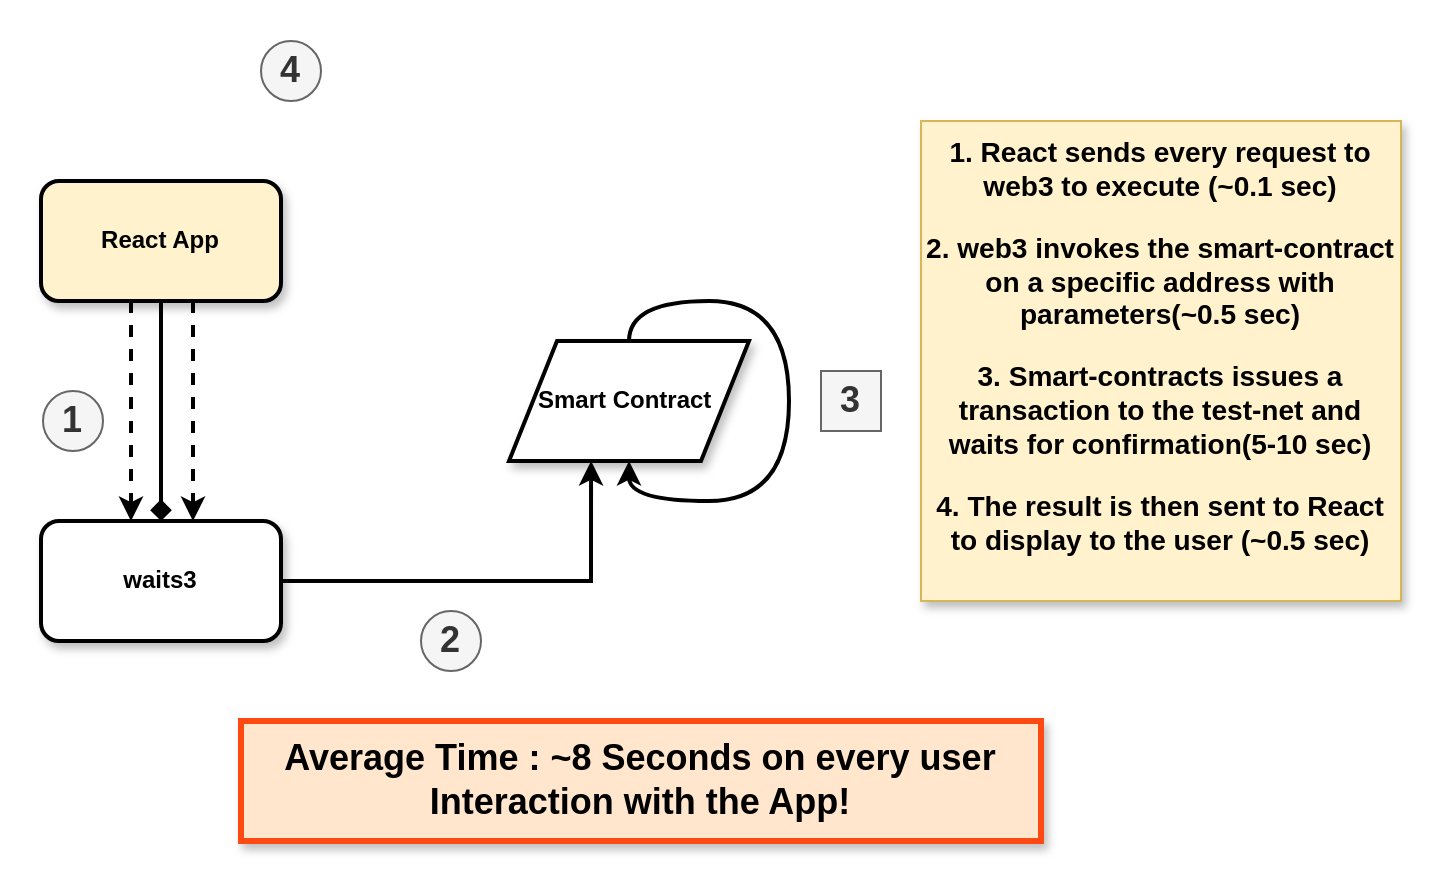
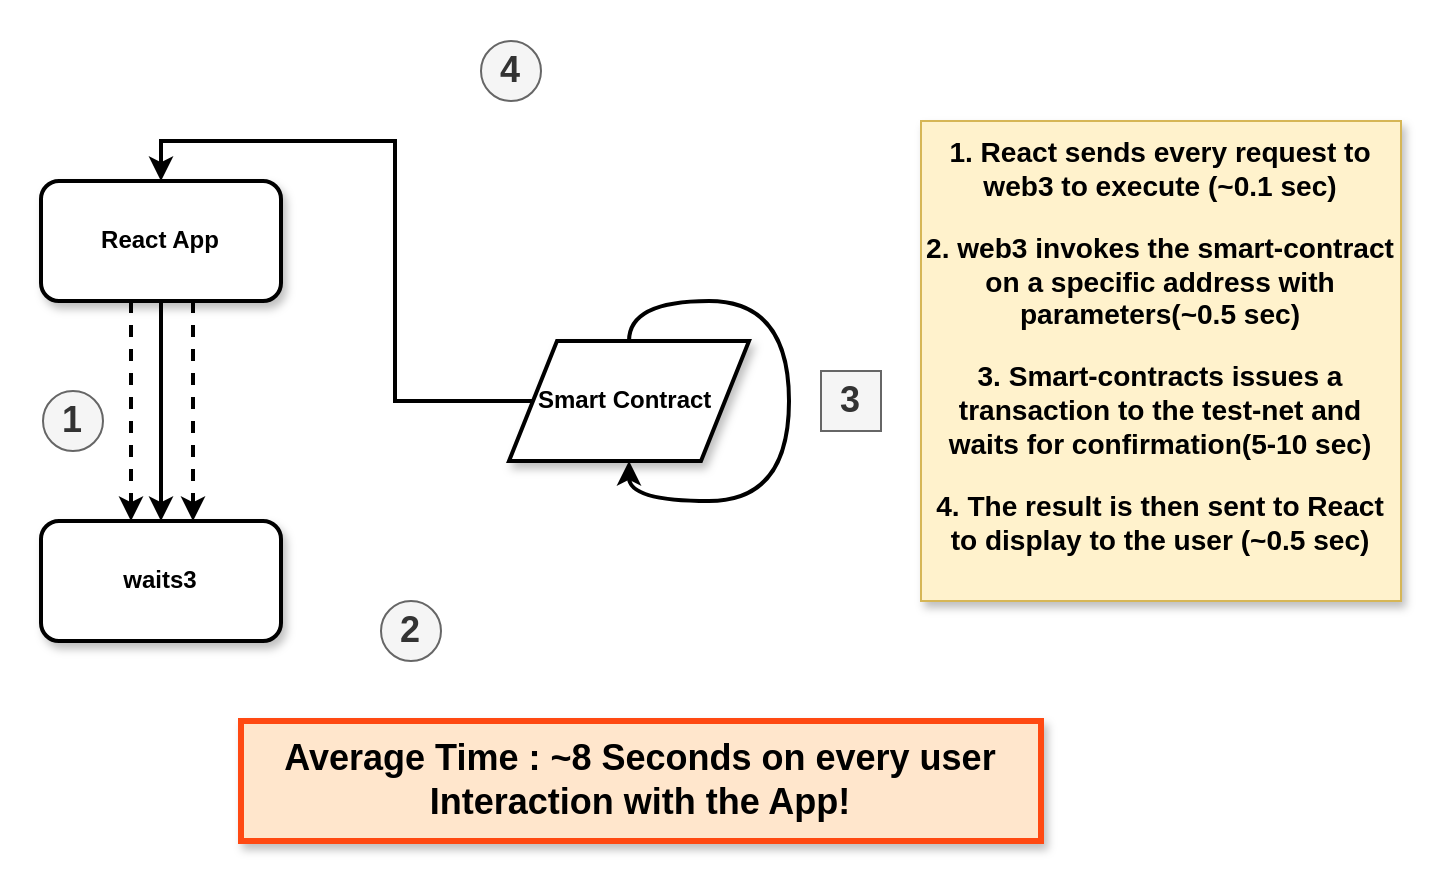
node "4": moved (291, 71) -> (511, 71)
edge "Smart Contract" -> "React App": added
node "React App": fillcolor #fff2cc -> #ffffff
edge "React App" -> "waits3": arrowhead diamond -> classic
edge "waits3" -> "Smart Contract": removed
node "2": moved (451, 641) -> (411, 631)
